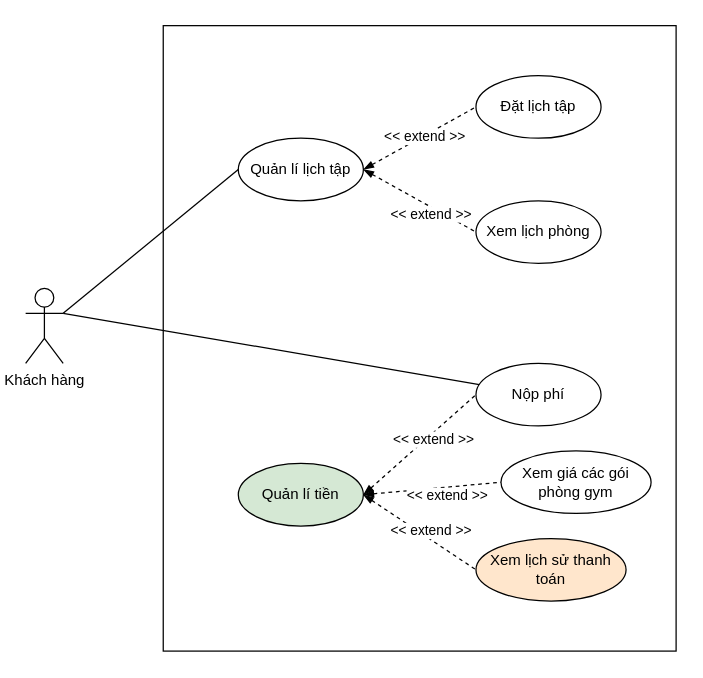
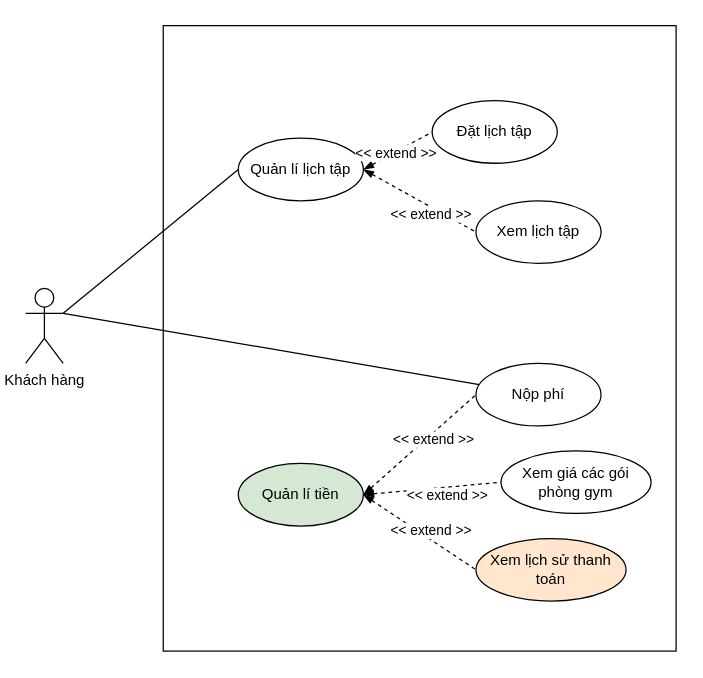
node "Đặt lịch tập": moved (538, 107) -> (494, 132)
node "Xem lịch phòng": label "Xem lịch phòng" -> "Xem lịch tập"
